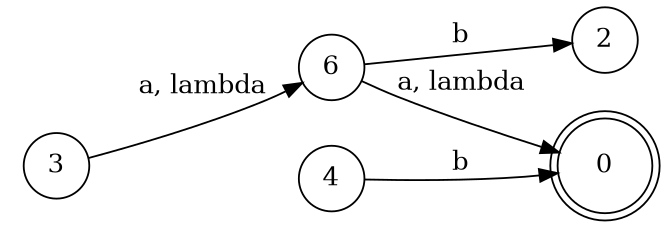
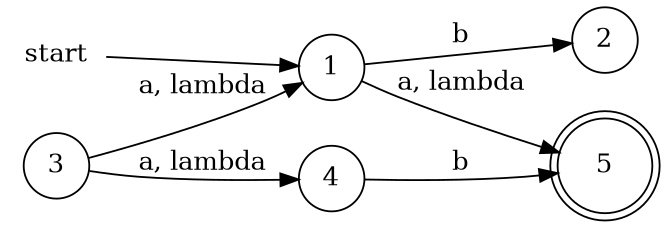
node "start": added
node "6": label "6" -> "1"
node "0": label "0" -> "5"
edge "3" -> "4": added, label "a, lambda"
